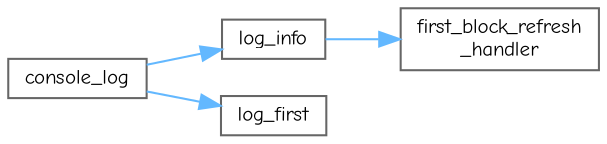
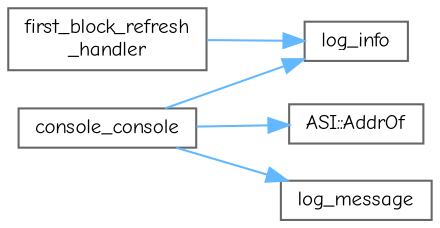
edge "log_info" -> "first_block_refresh _handler": reversed
node "console_log": label "console_log" -> "console_console"
node "log_first": label "log_first" -> "log_message"
node "ASI::AddrOf": added
